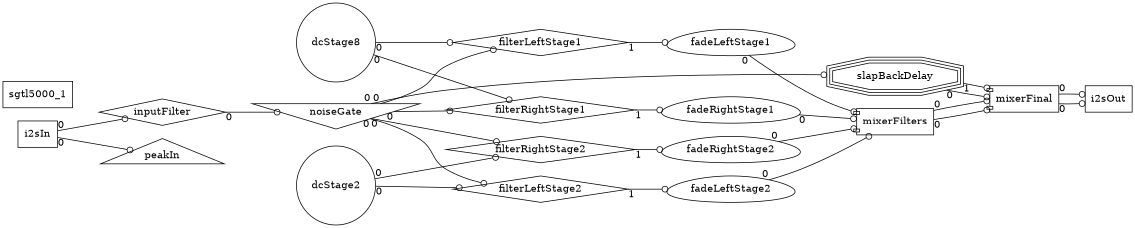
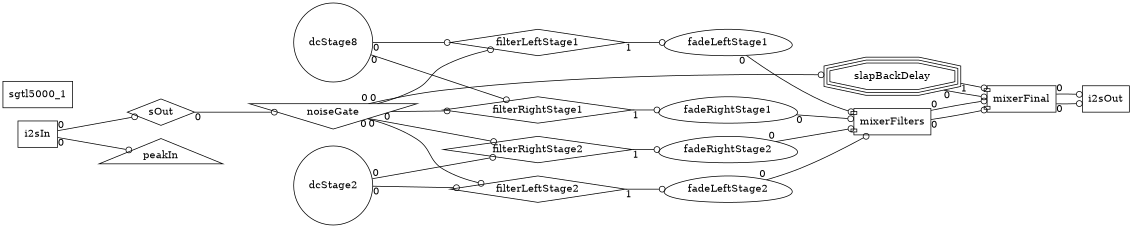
node "inputFilter": label "inputFilter" -> "sOut"
